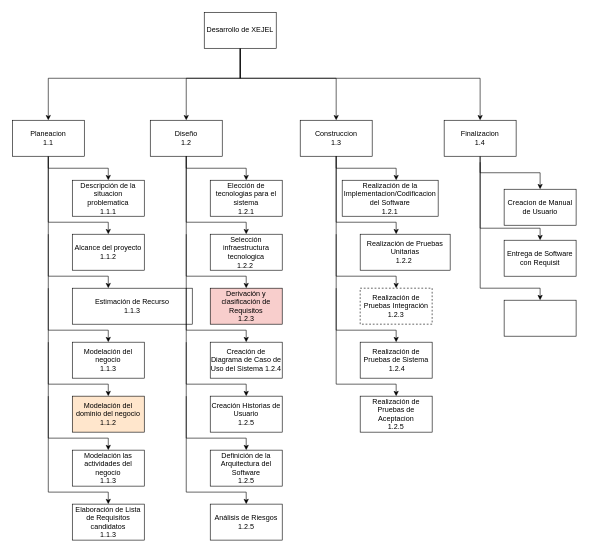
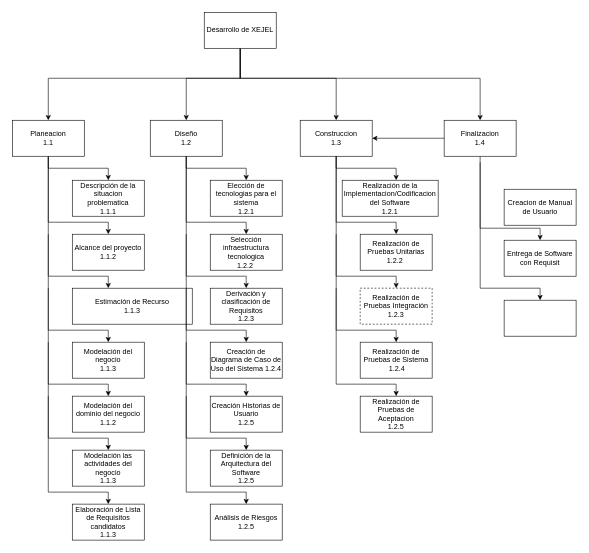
edge "Finalizacion 1.4" -> "Creacion de Manual de Usuario": now "Finalizacion 1.4" -> "Construccion 1.3"
node "Realización de Pruebas Unitarias 1.2.2": size 90x36 -> 72x36
node "Derivación y clasificación de Requisitos 1.2.3": fillcolor #f8cecc -> #ffffff
node "Modelación del dominio del negocio 1.1.2": fillcolor #ffe6cc -> #ffffff
